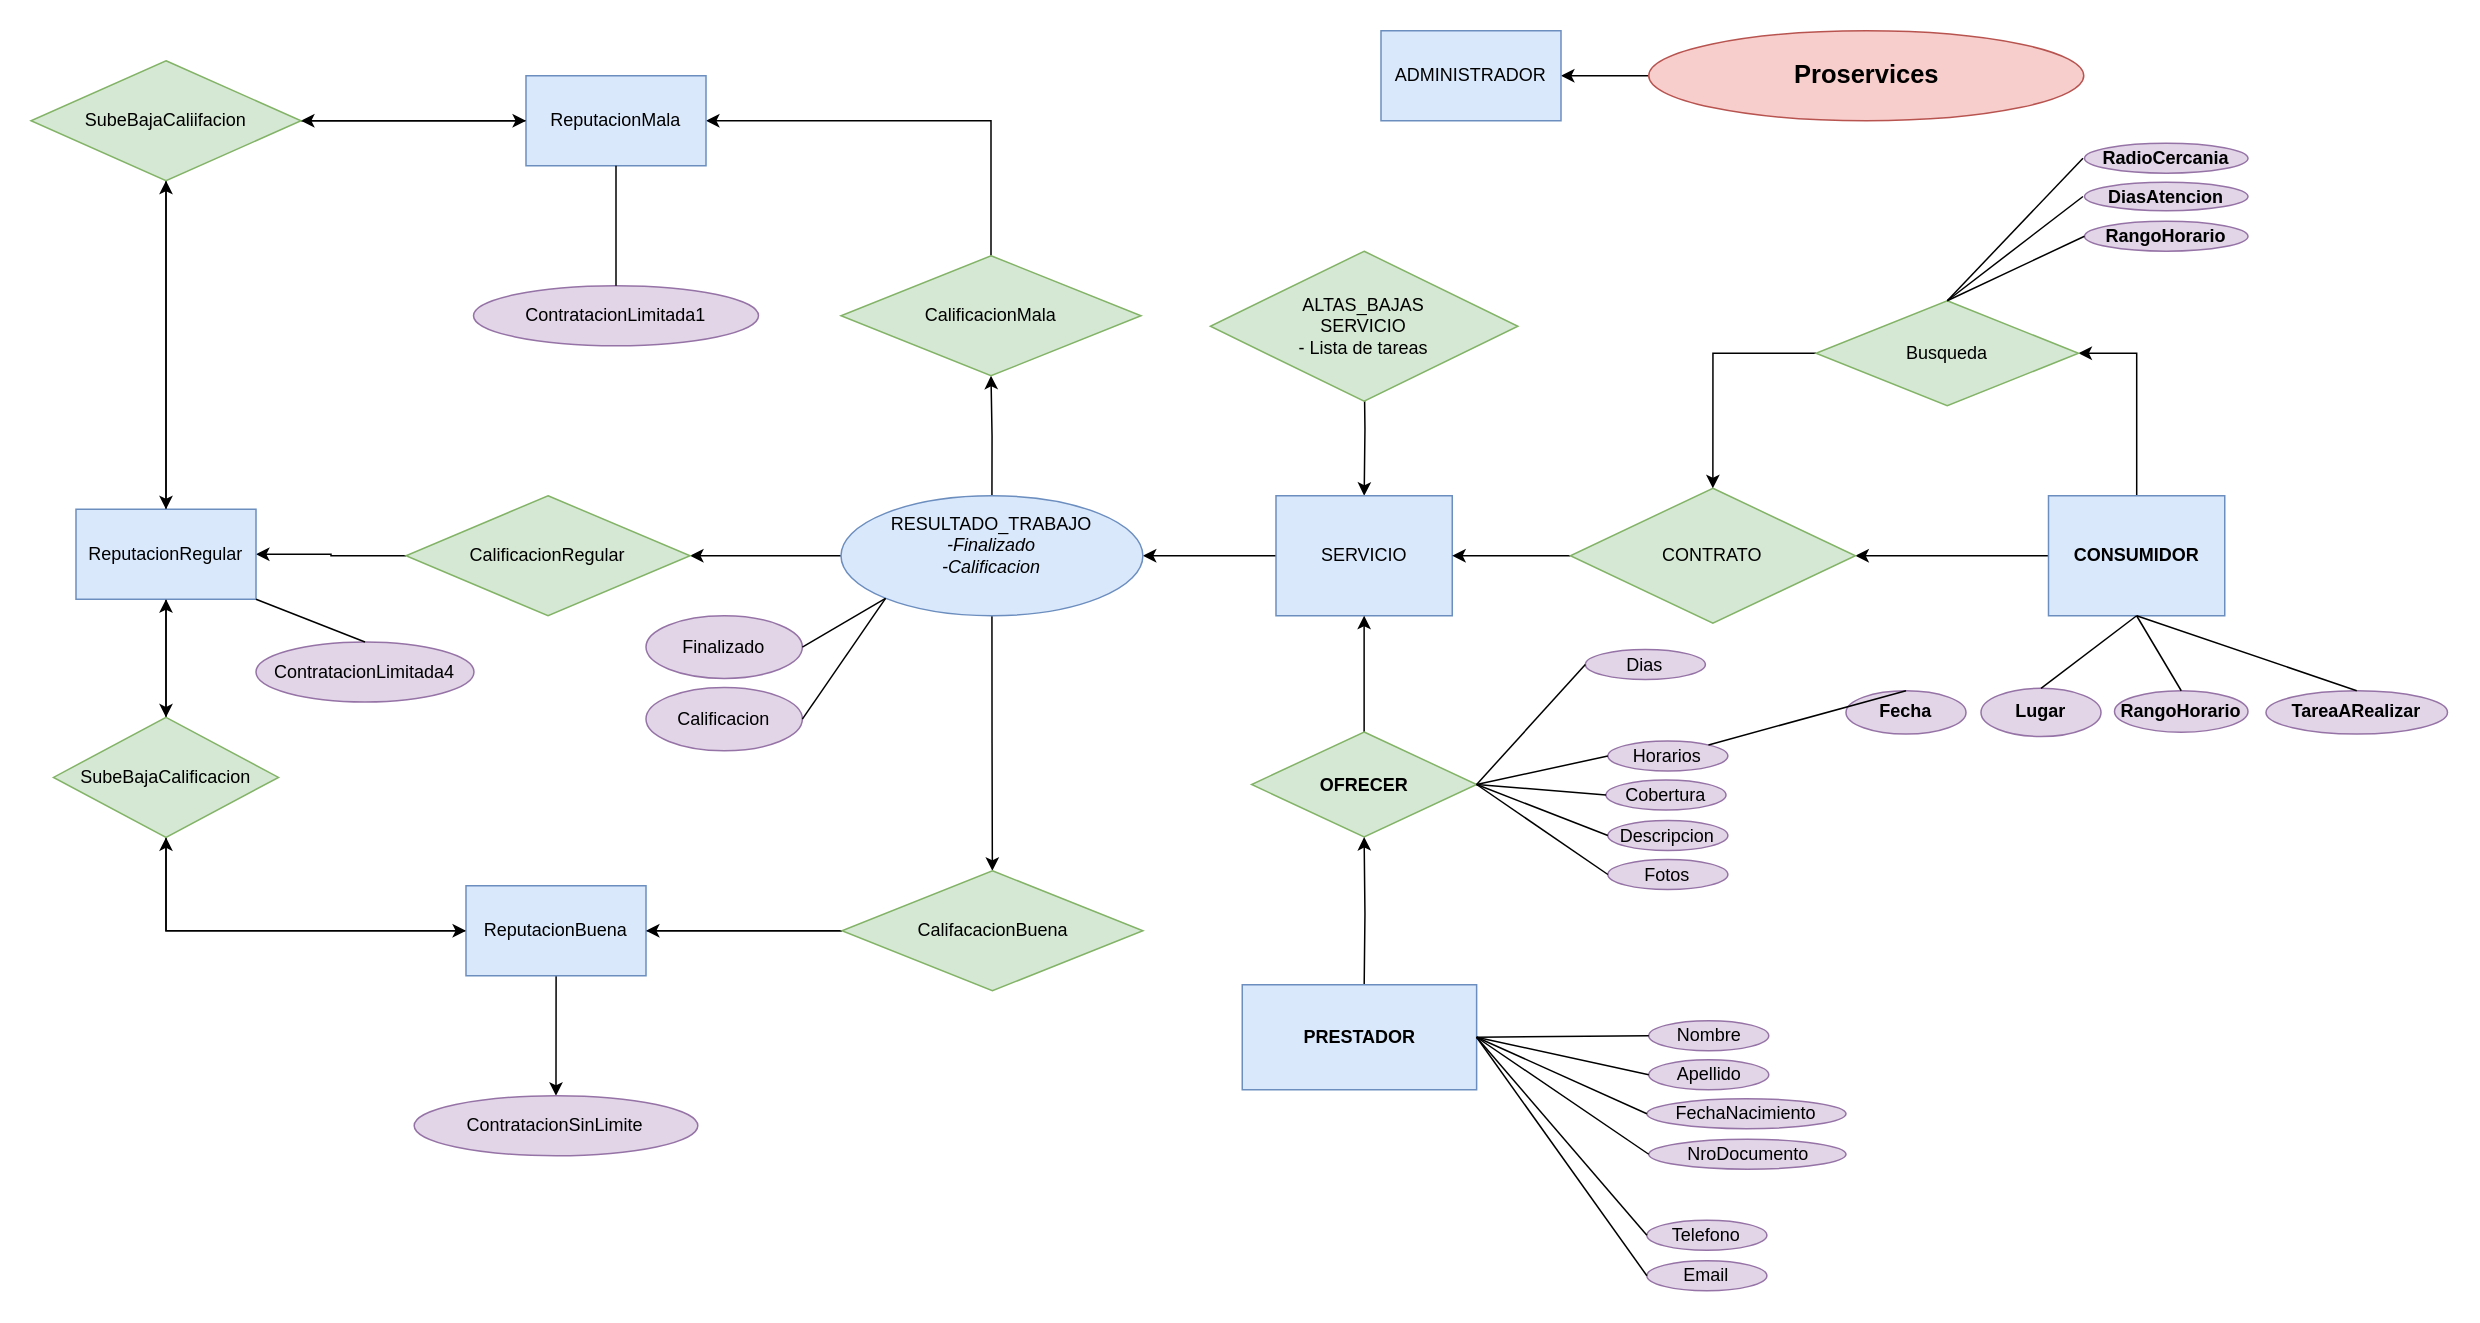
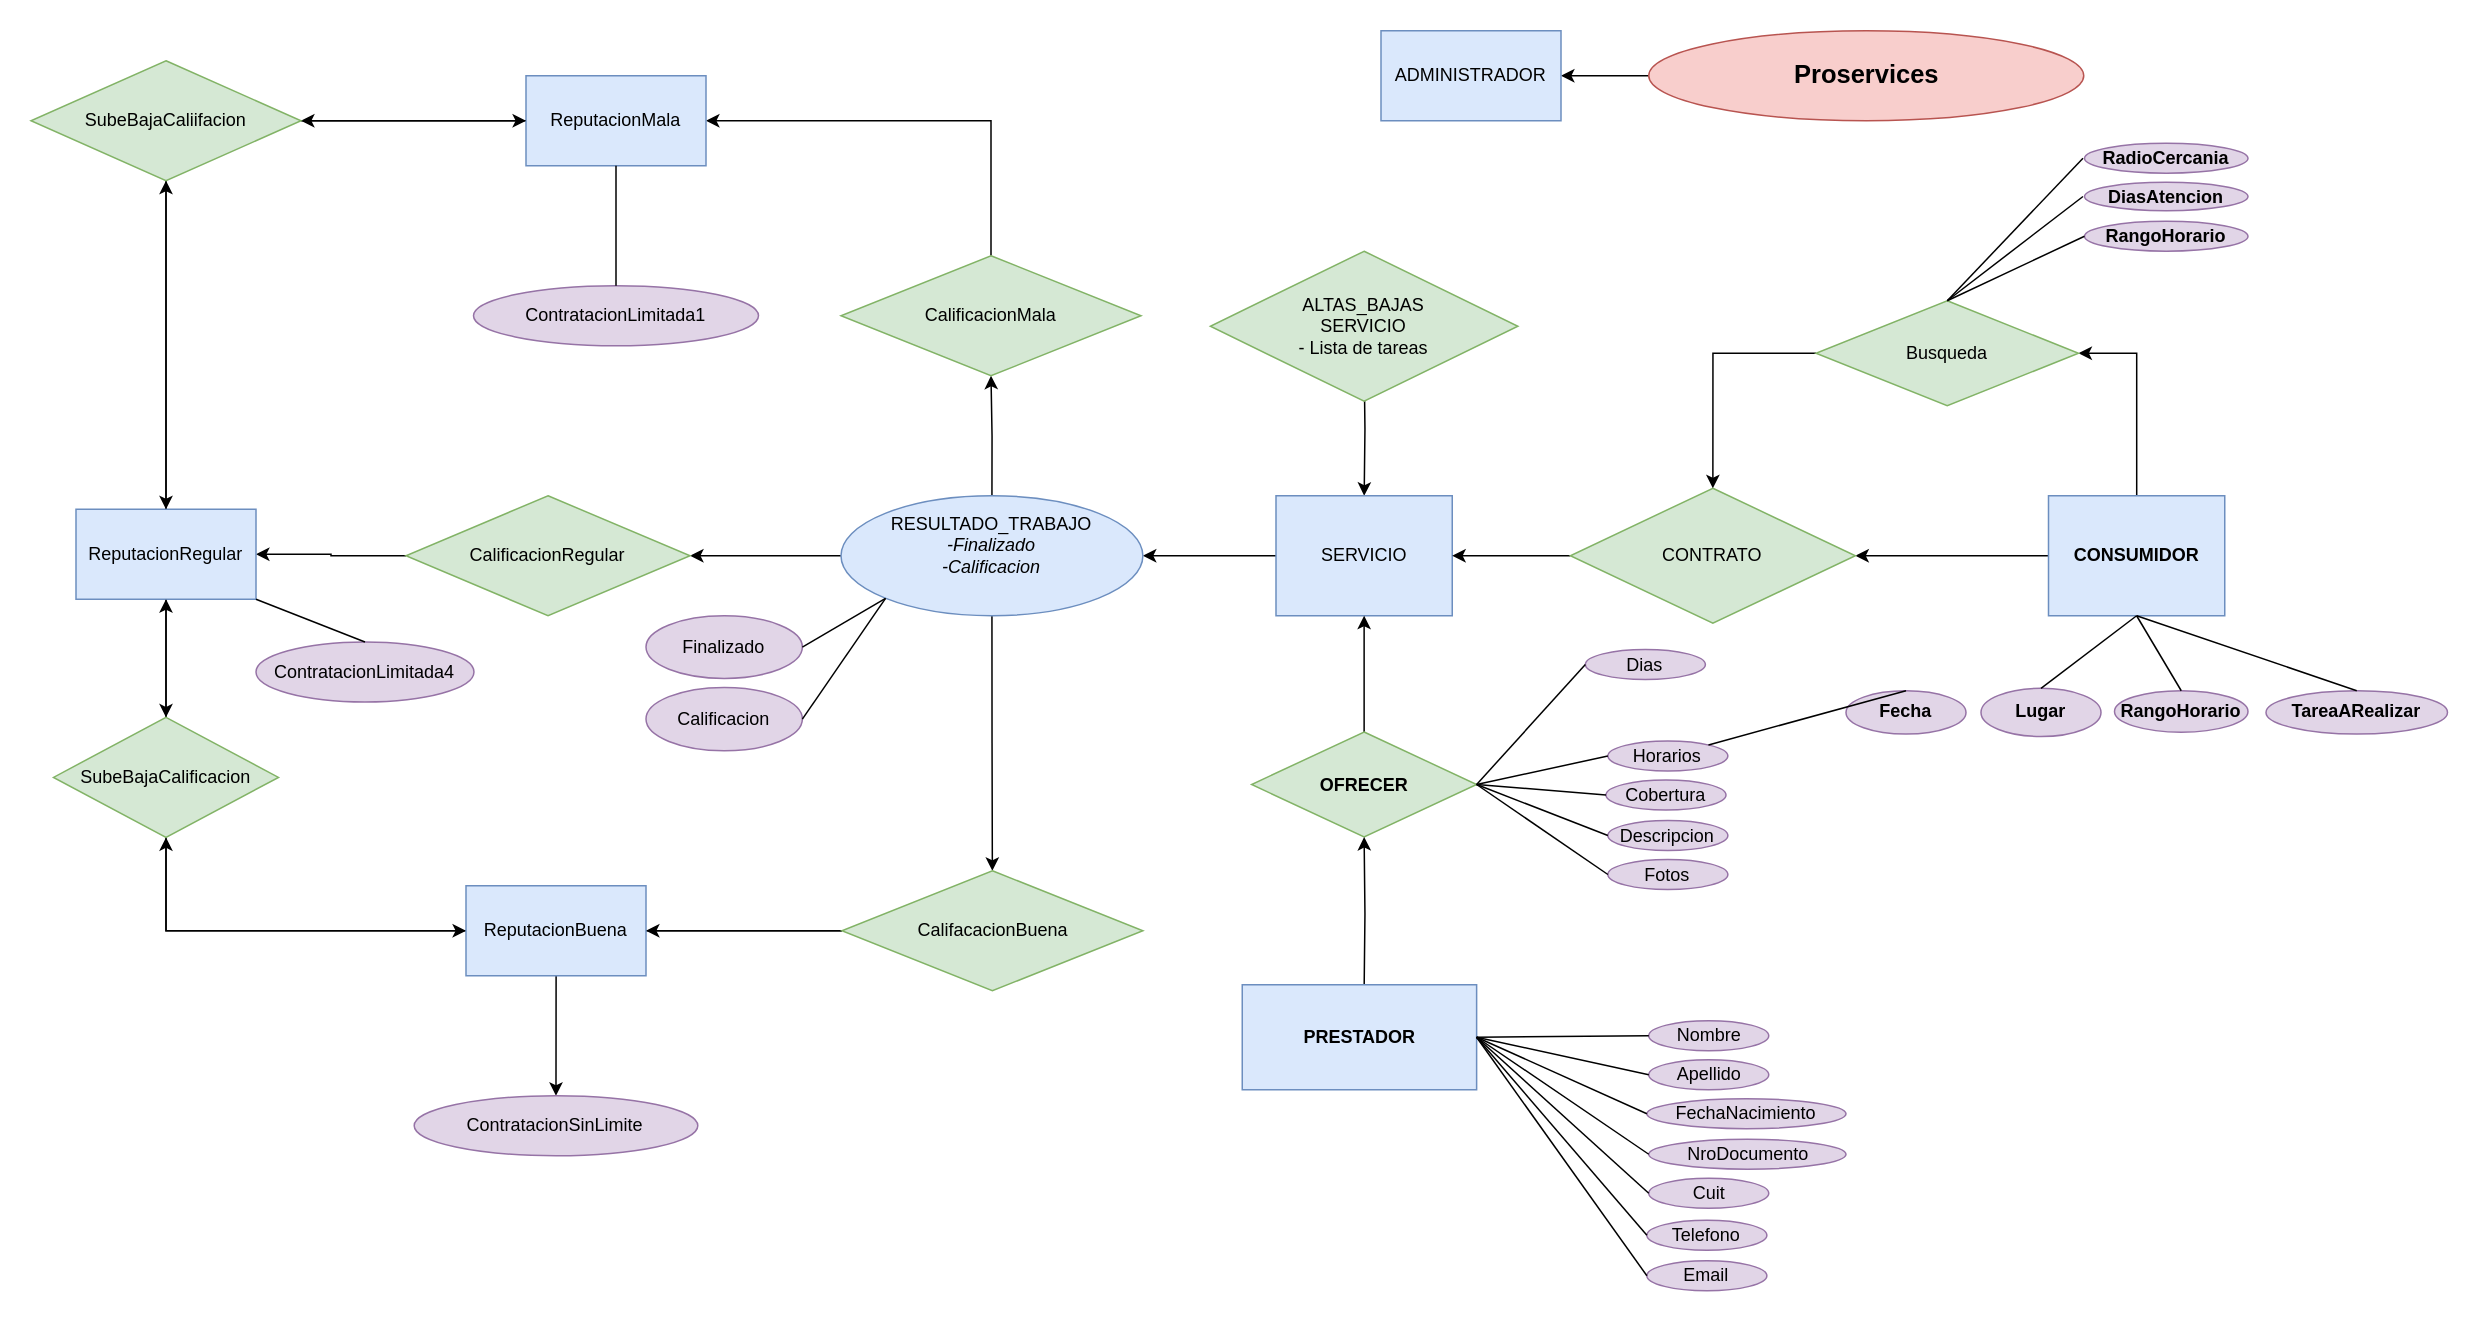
edge "PRESTADOR" -- "Cuit": added
node "Cuit": added
